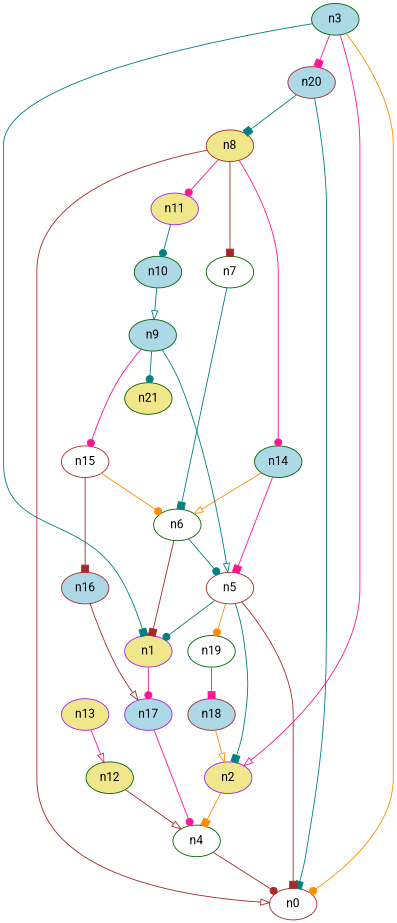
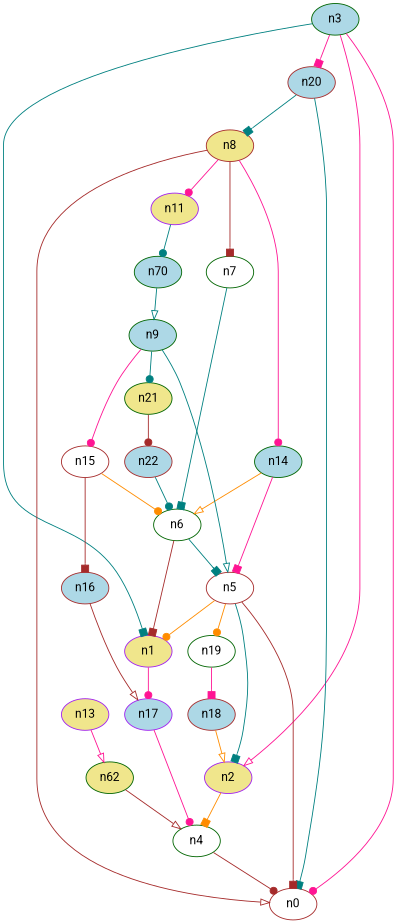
node "n10": label "n10" -> "n70"
node "n22": added
edge "n3" -> "n0": color darkorange -> deeppink
edge "n6" -> "n5": arrowhead dot -> box
edge "n5" -> "n1": color teal -> darkorange
node "n12": label "n12" -> "n62"
